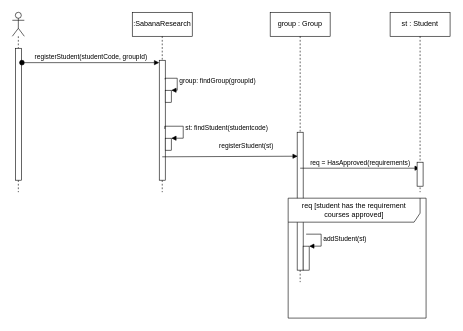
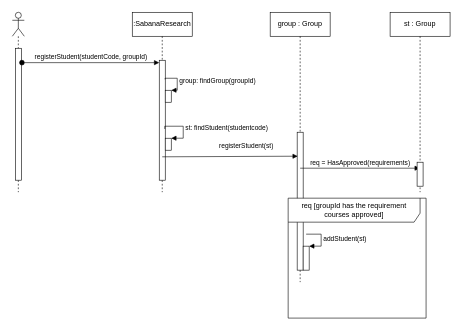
node "st : Student": label "st : Student" -> "st : Group"
node "req [student has the requirement courses approved]": label "req [student has the requirement courses approved]" -> "req [groupId has the requirement courses approved]"
